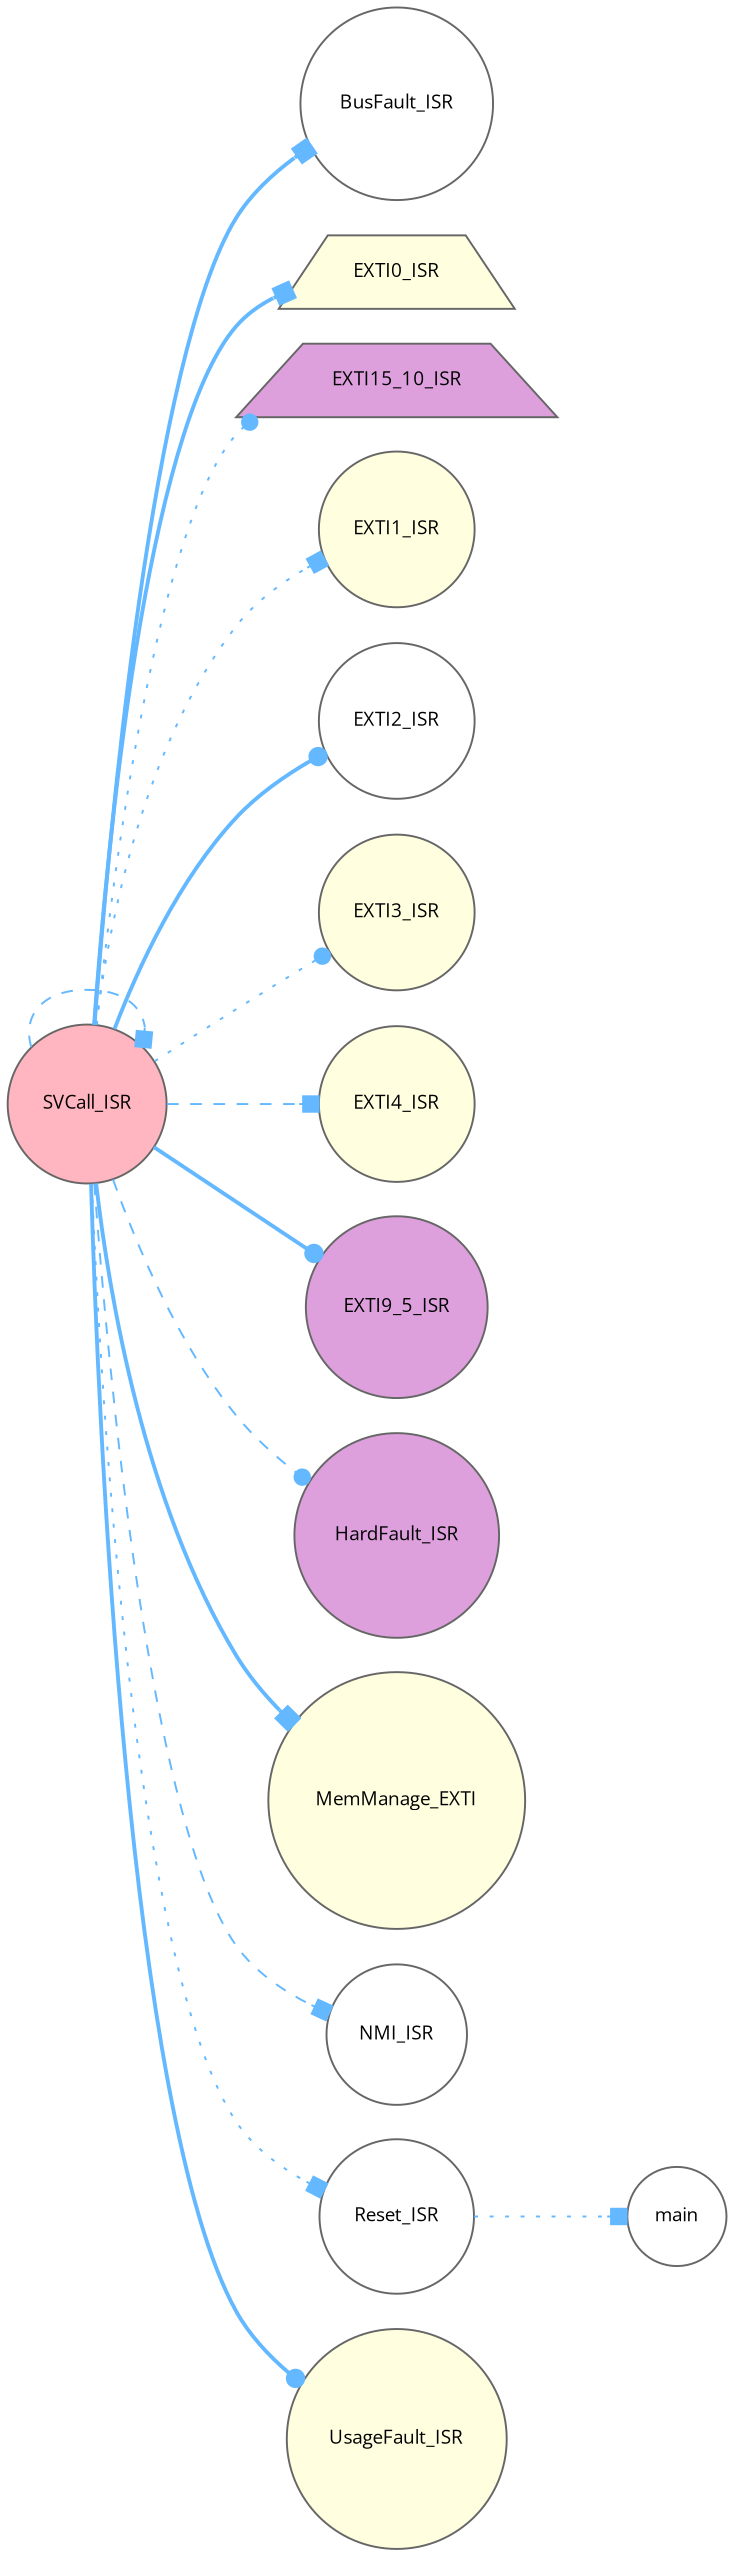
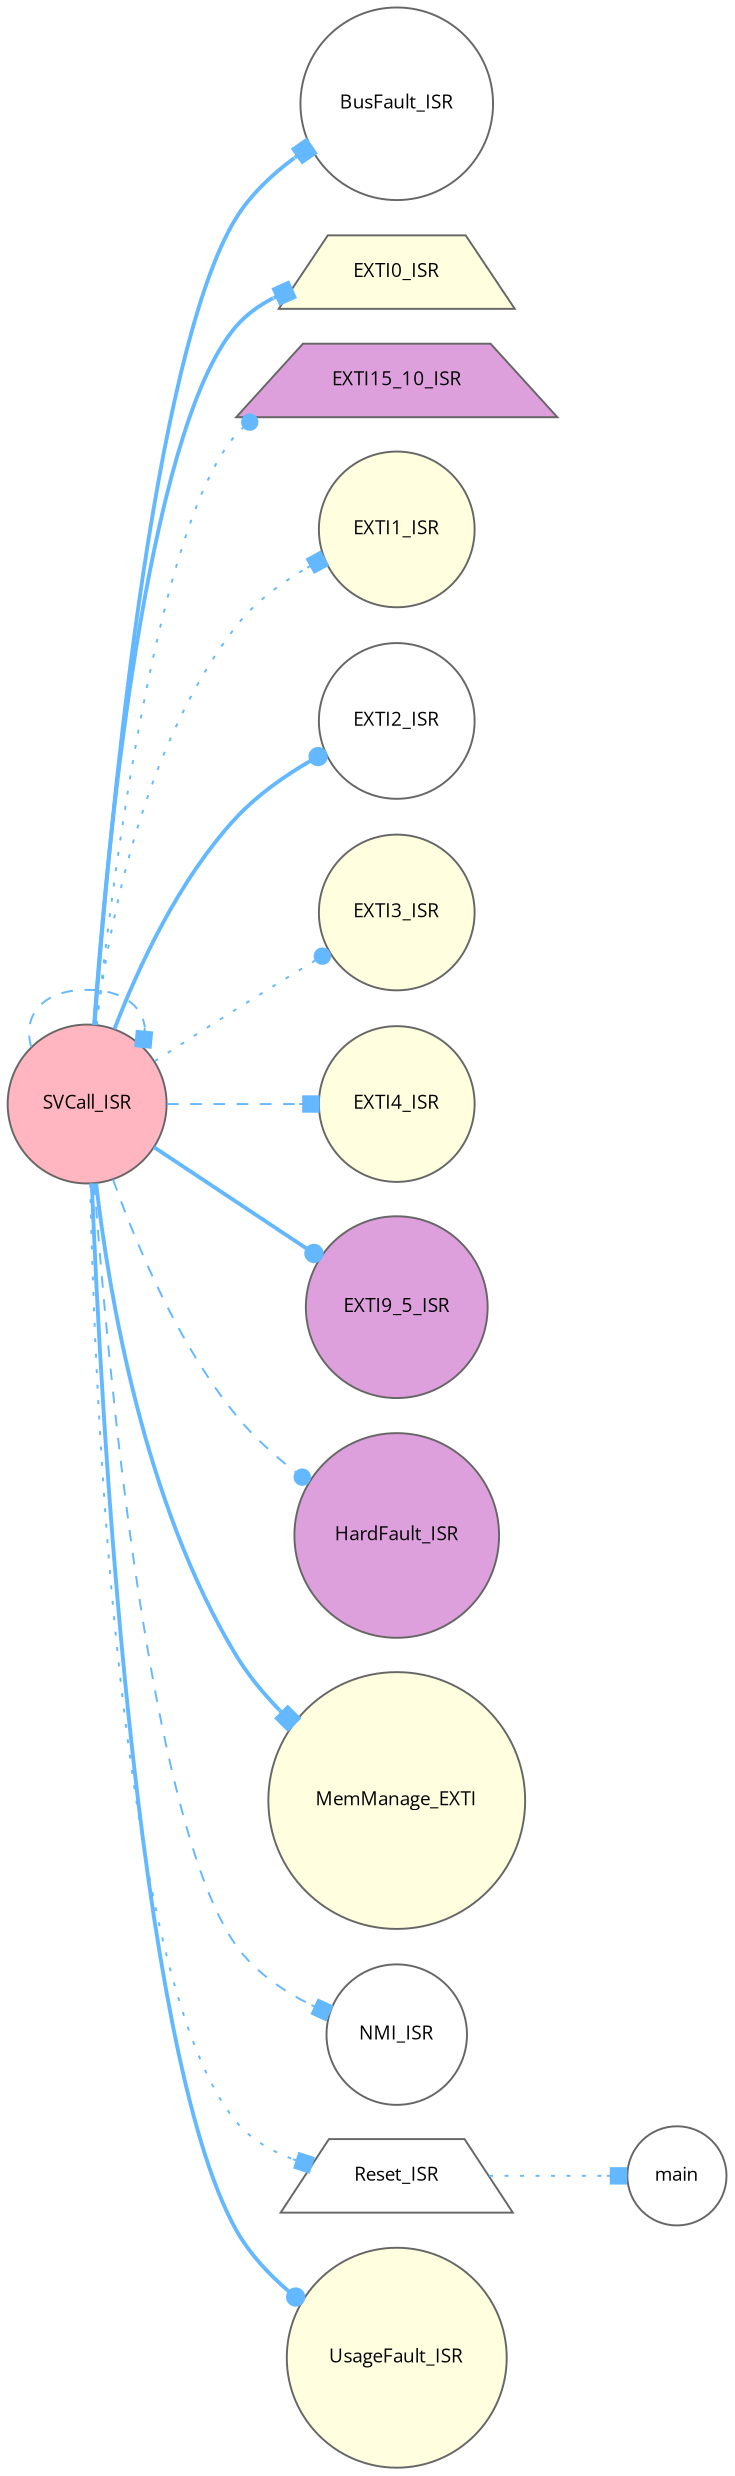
node "Reset_ISR": shape circle -> trapezium
